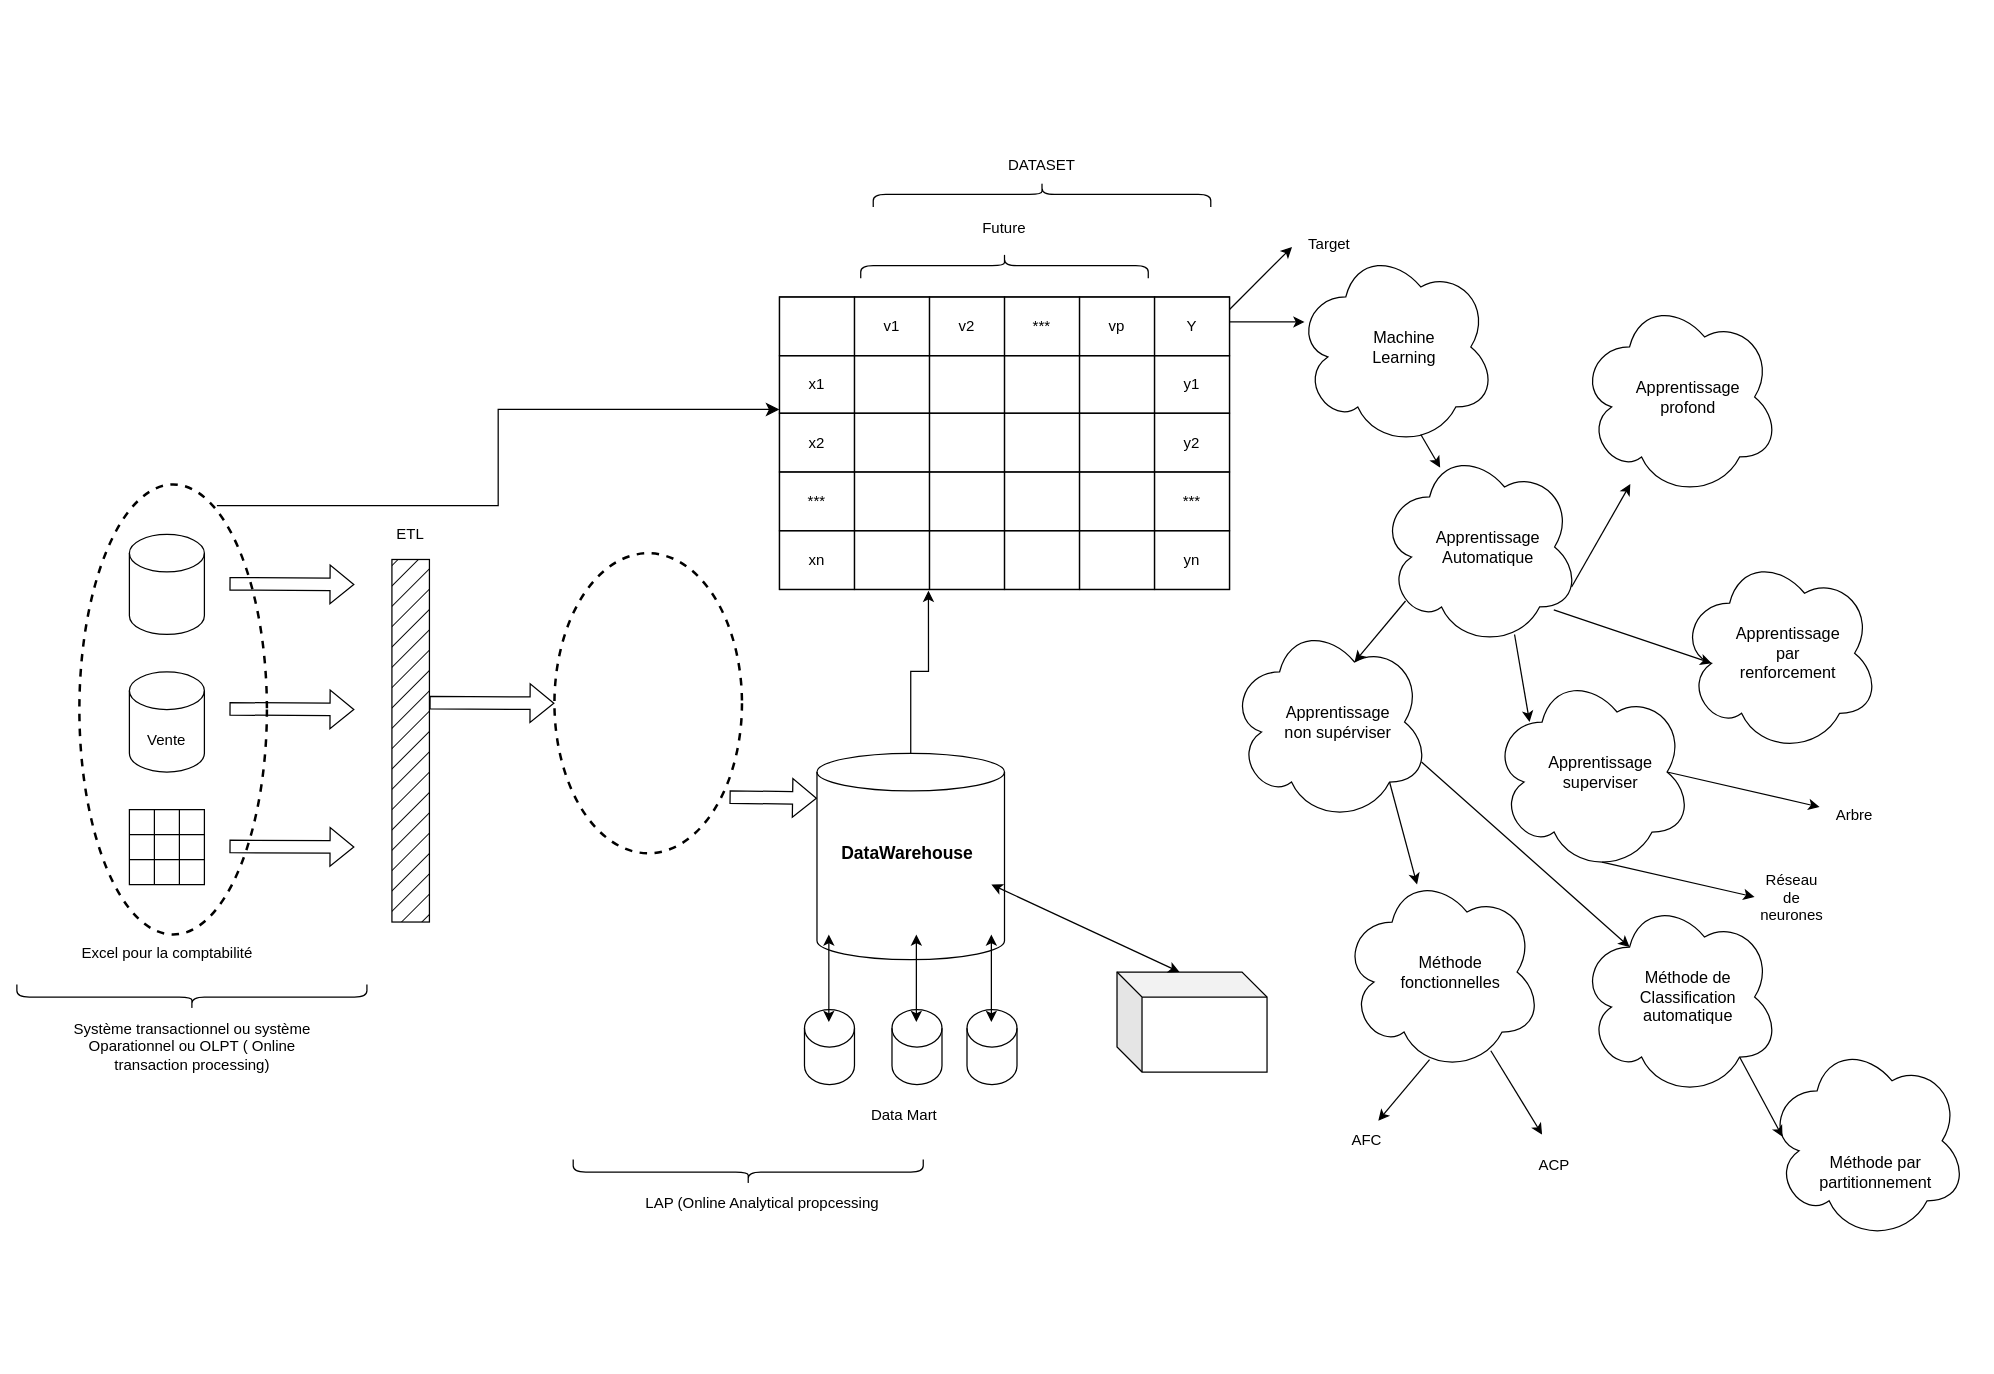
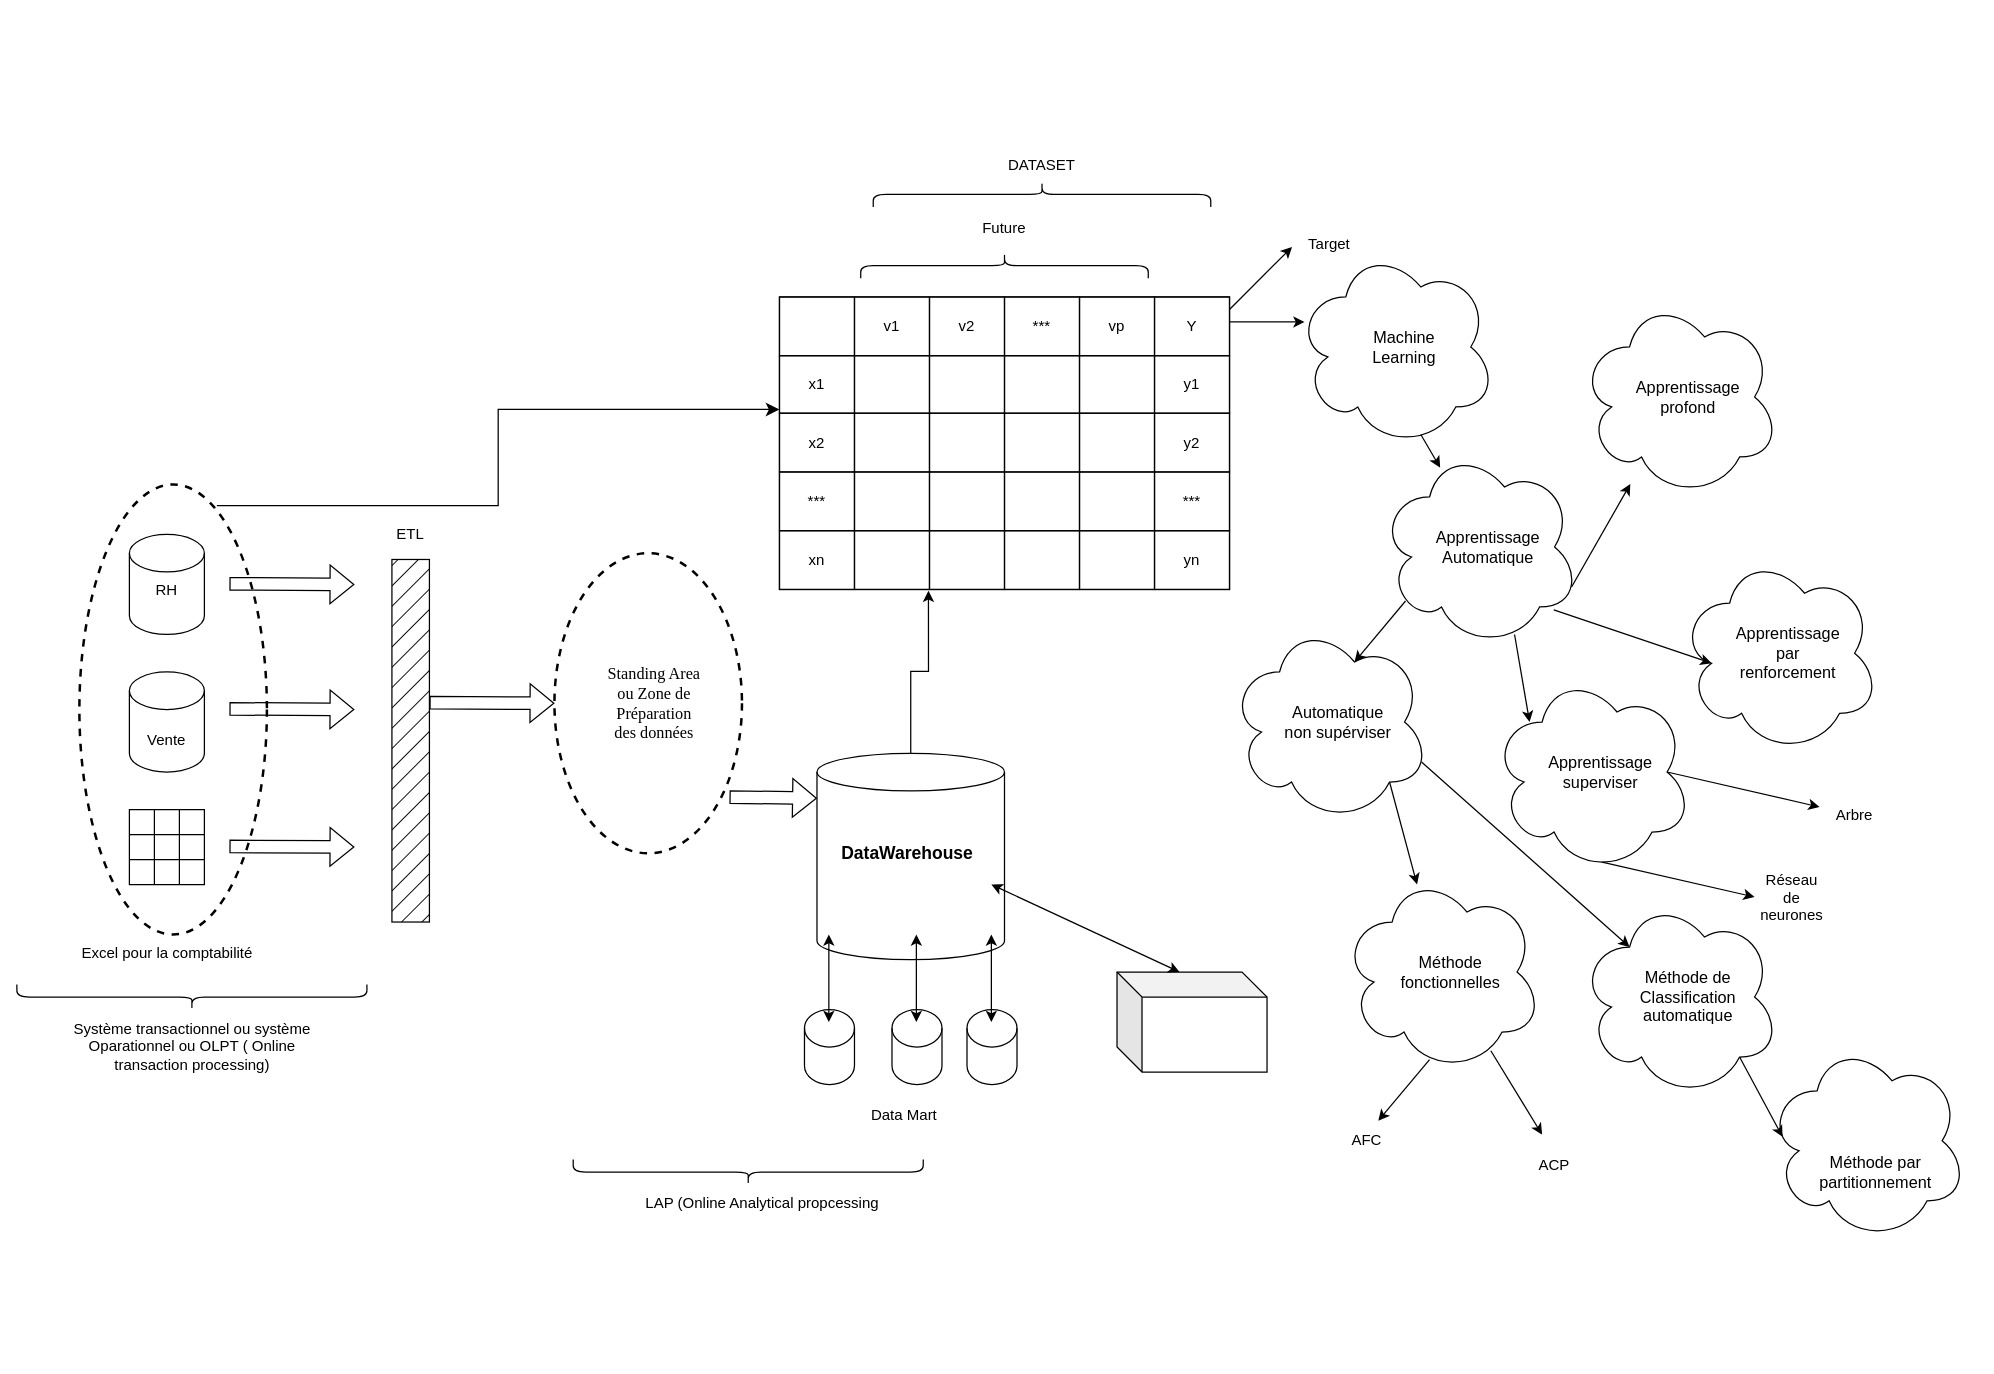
node "RH": added
node "Standing Area ou Zone de Préparation des données": added
node "Apprentissage non supérviser": label "Apprentissage non supérviser" -> "Automatique non supérviser"
